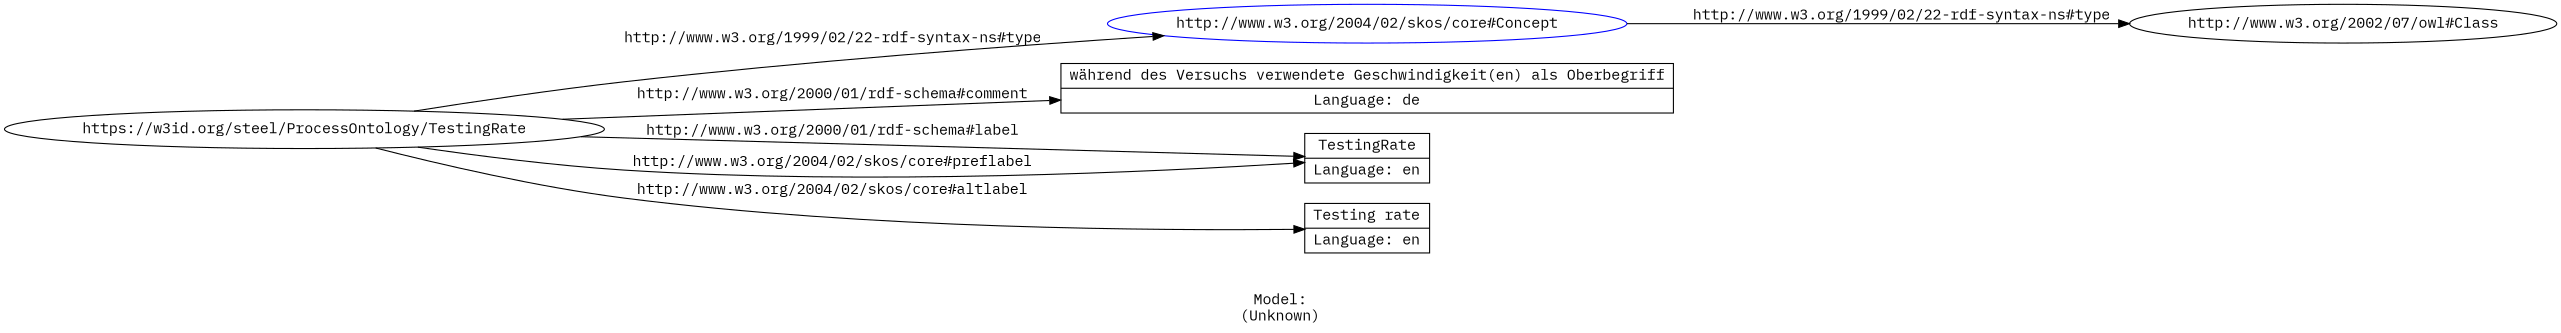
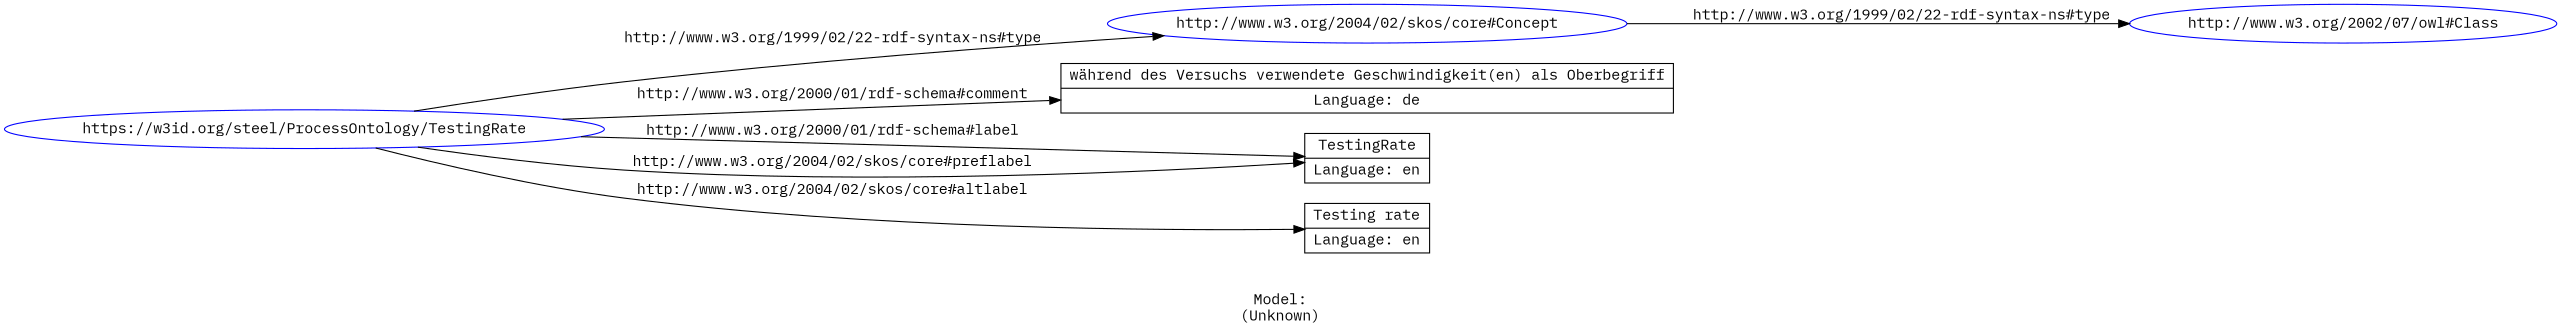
node "http://www.w3.org/2002/07/owl#Class": color black -> blue
node "https://w3id.org/steel/ProcessOntology/TestingRate": color black -> blue
